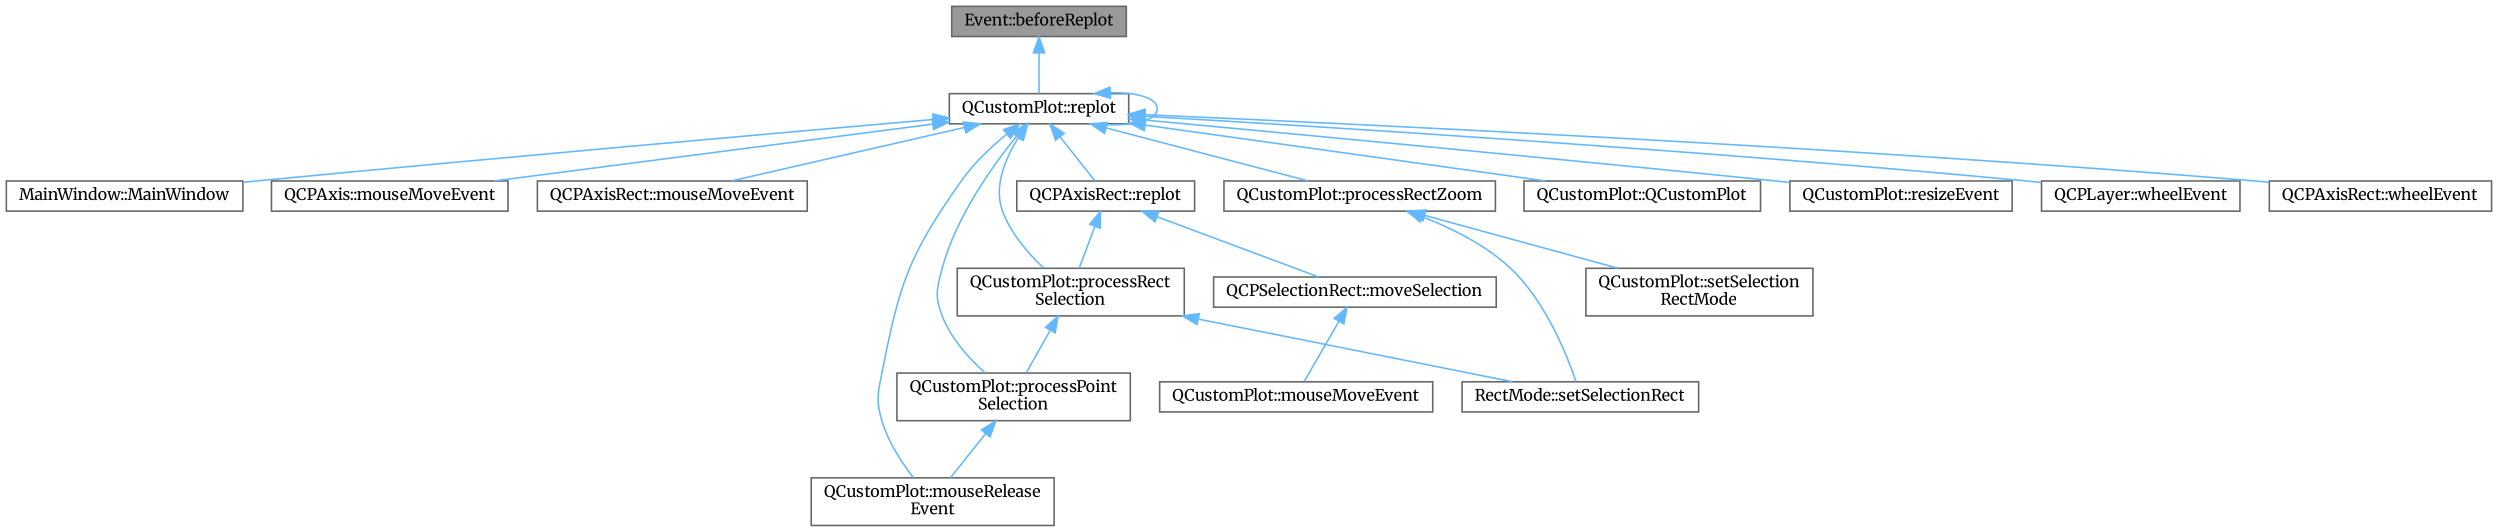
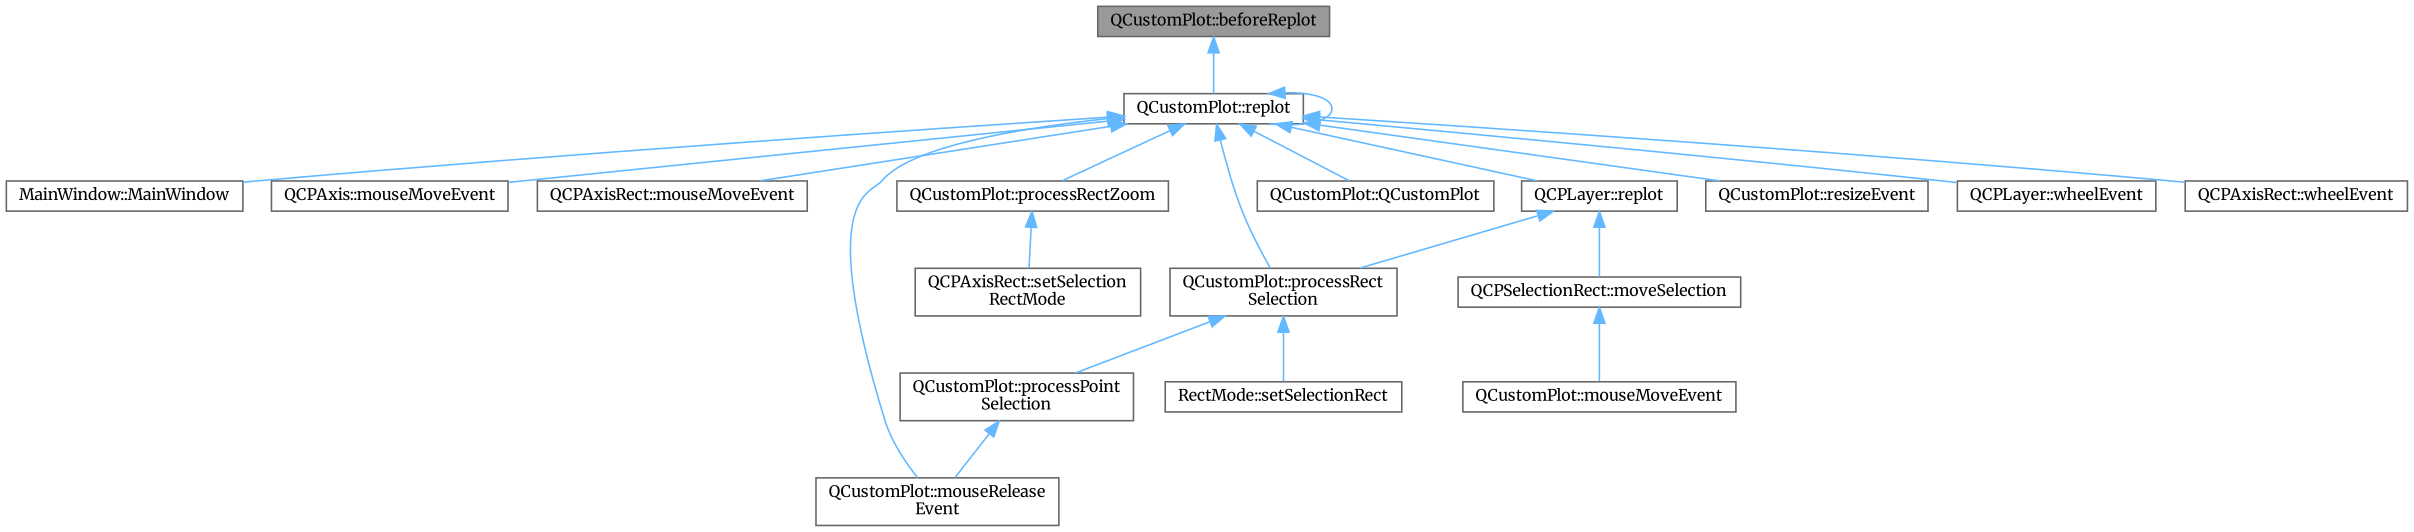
node "Event::beforeReplot": label "Event::beforeReplot" -> "QCustomPlot::beforeReplot"
node "QCPAxisRect::replot": label "QCPAxisRect::replot" -> "QCPLayer::replot"
edge "QCustomPlot::processPoint Selection" -> "QCustomPlot::replot": removed
edge "RectMode::setSelectionRect" -> "QCustomPlot::processRectZoom": removed
node "QCustomPlot::setSelection RectMode": label "QCustomPlot::setSelection RectMode" -> "QCPAxisRect::setSelection RectMode"
